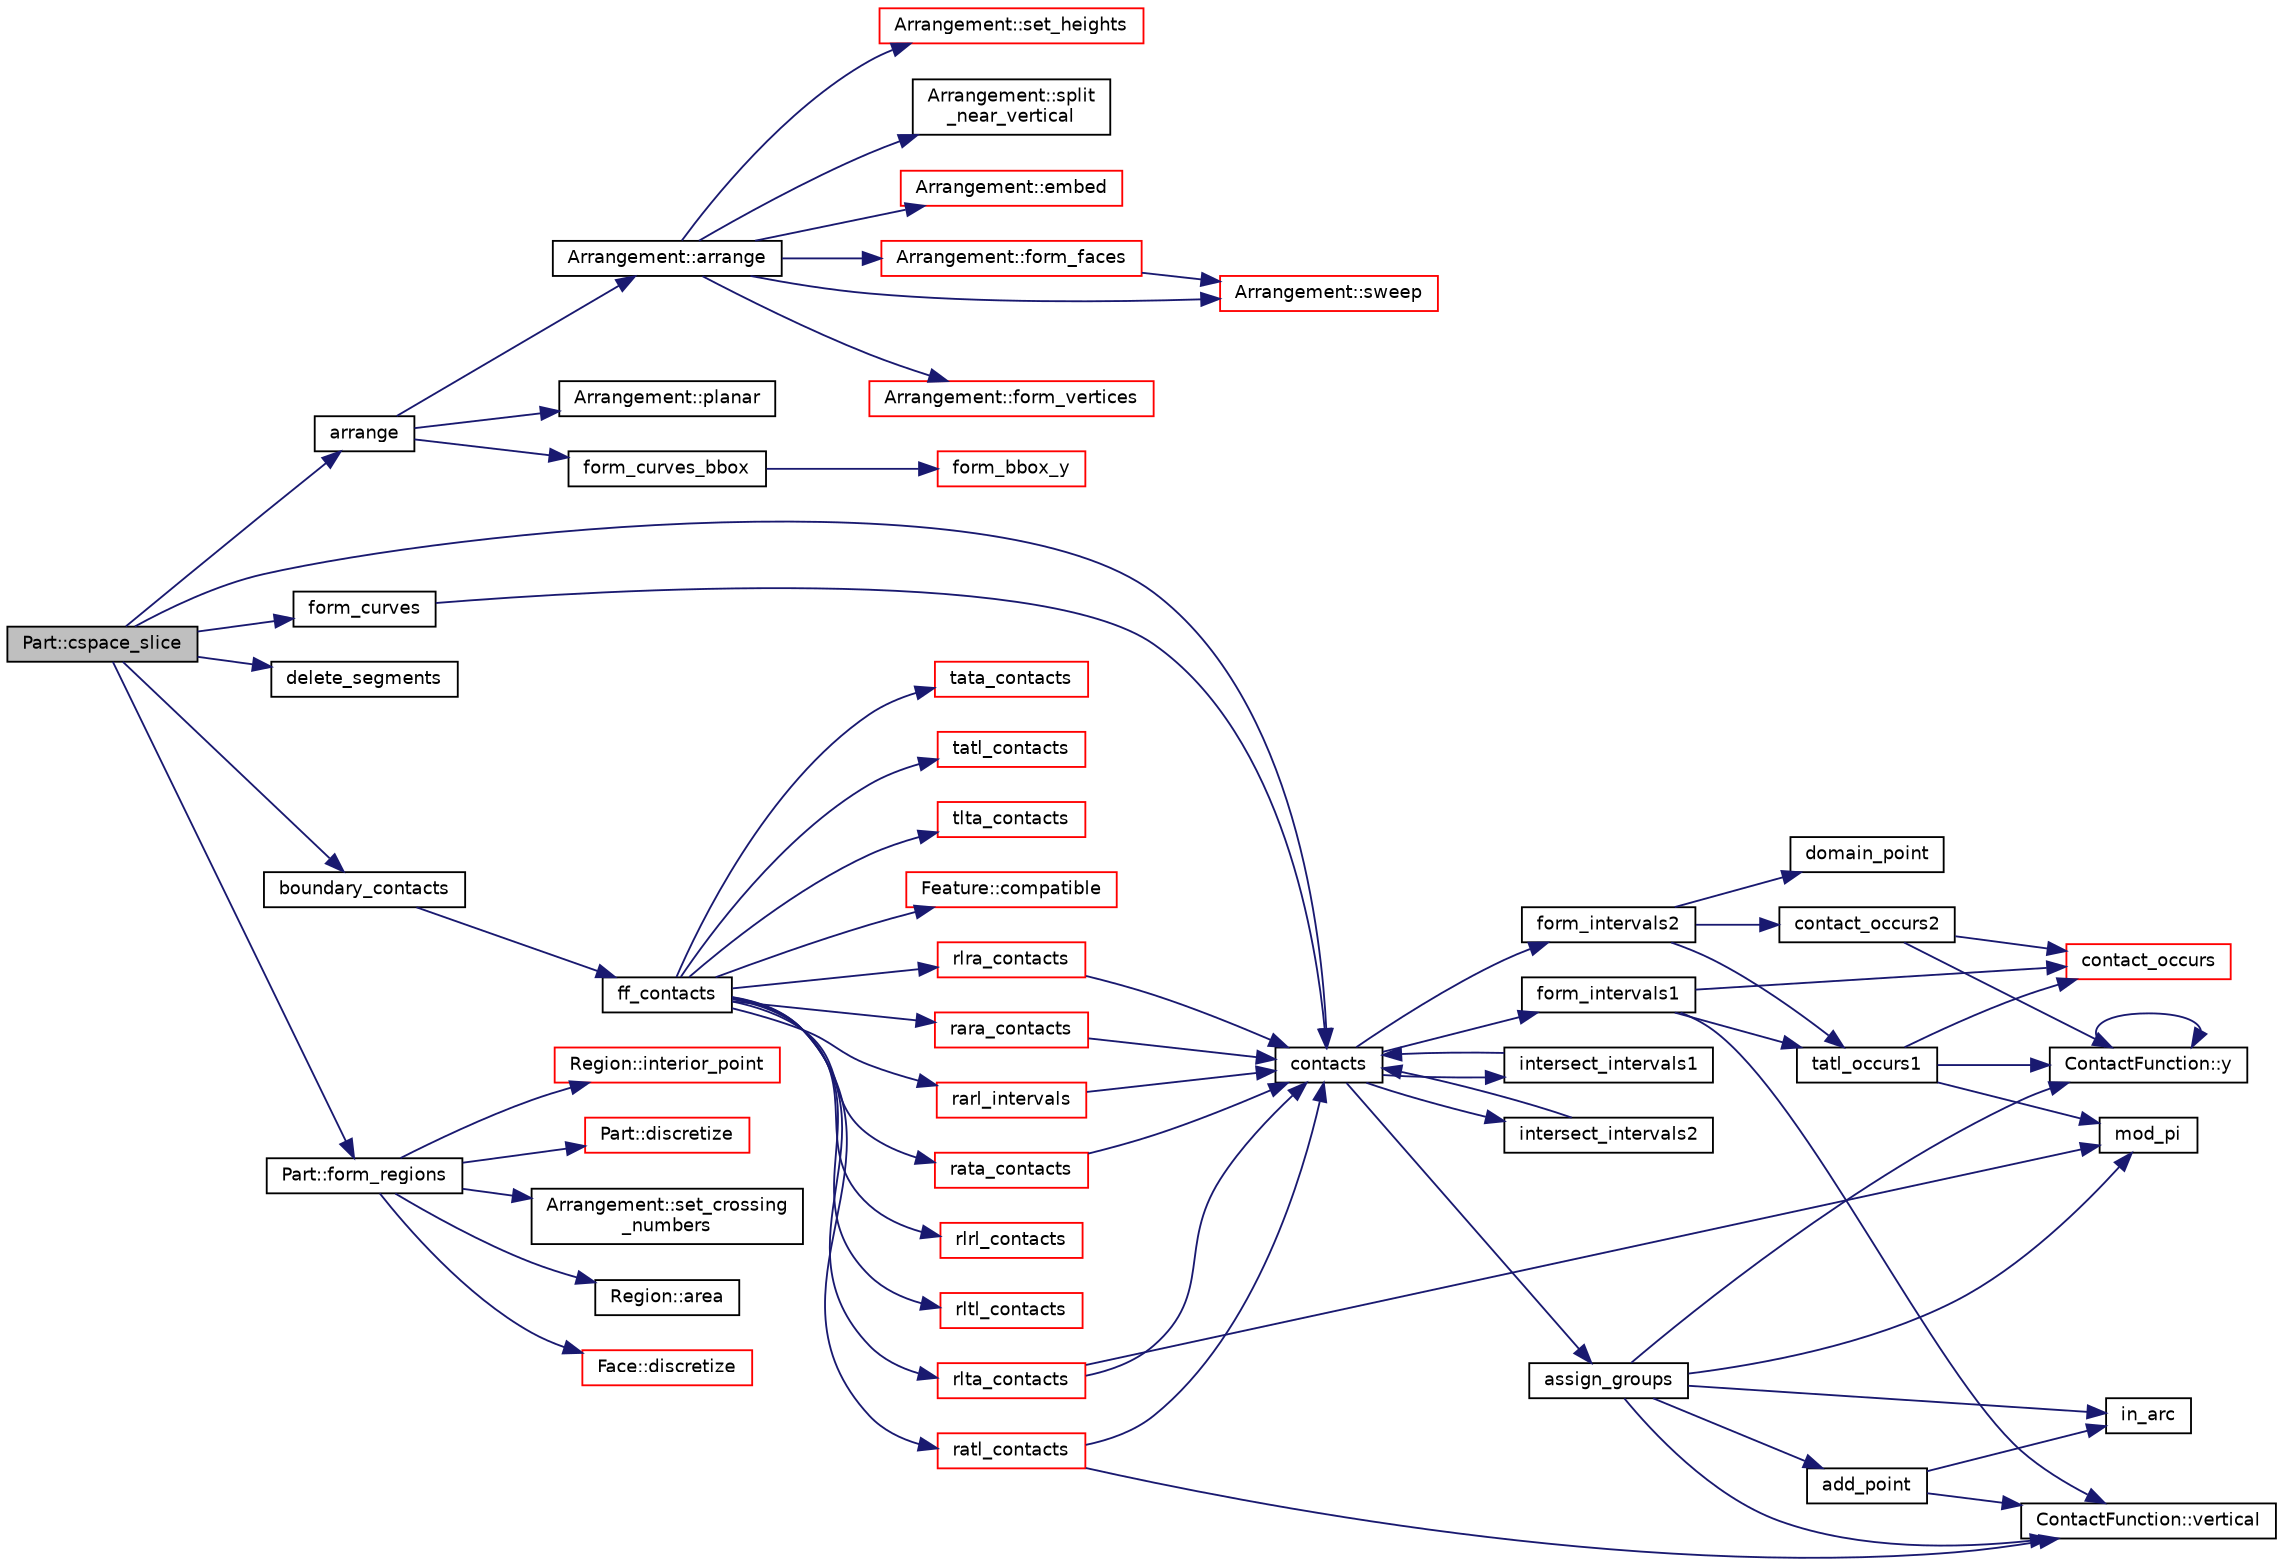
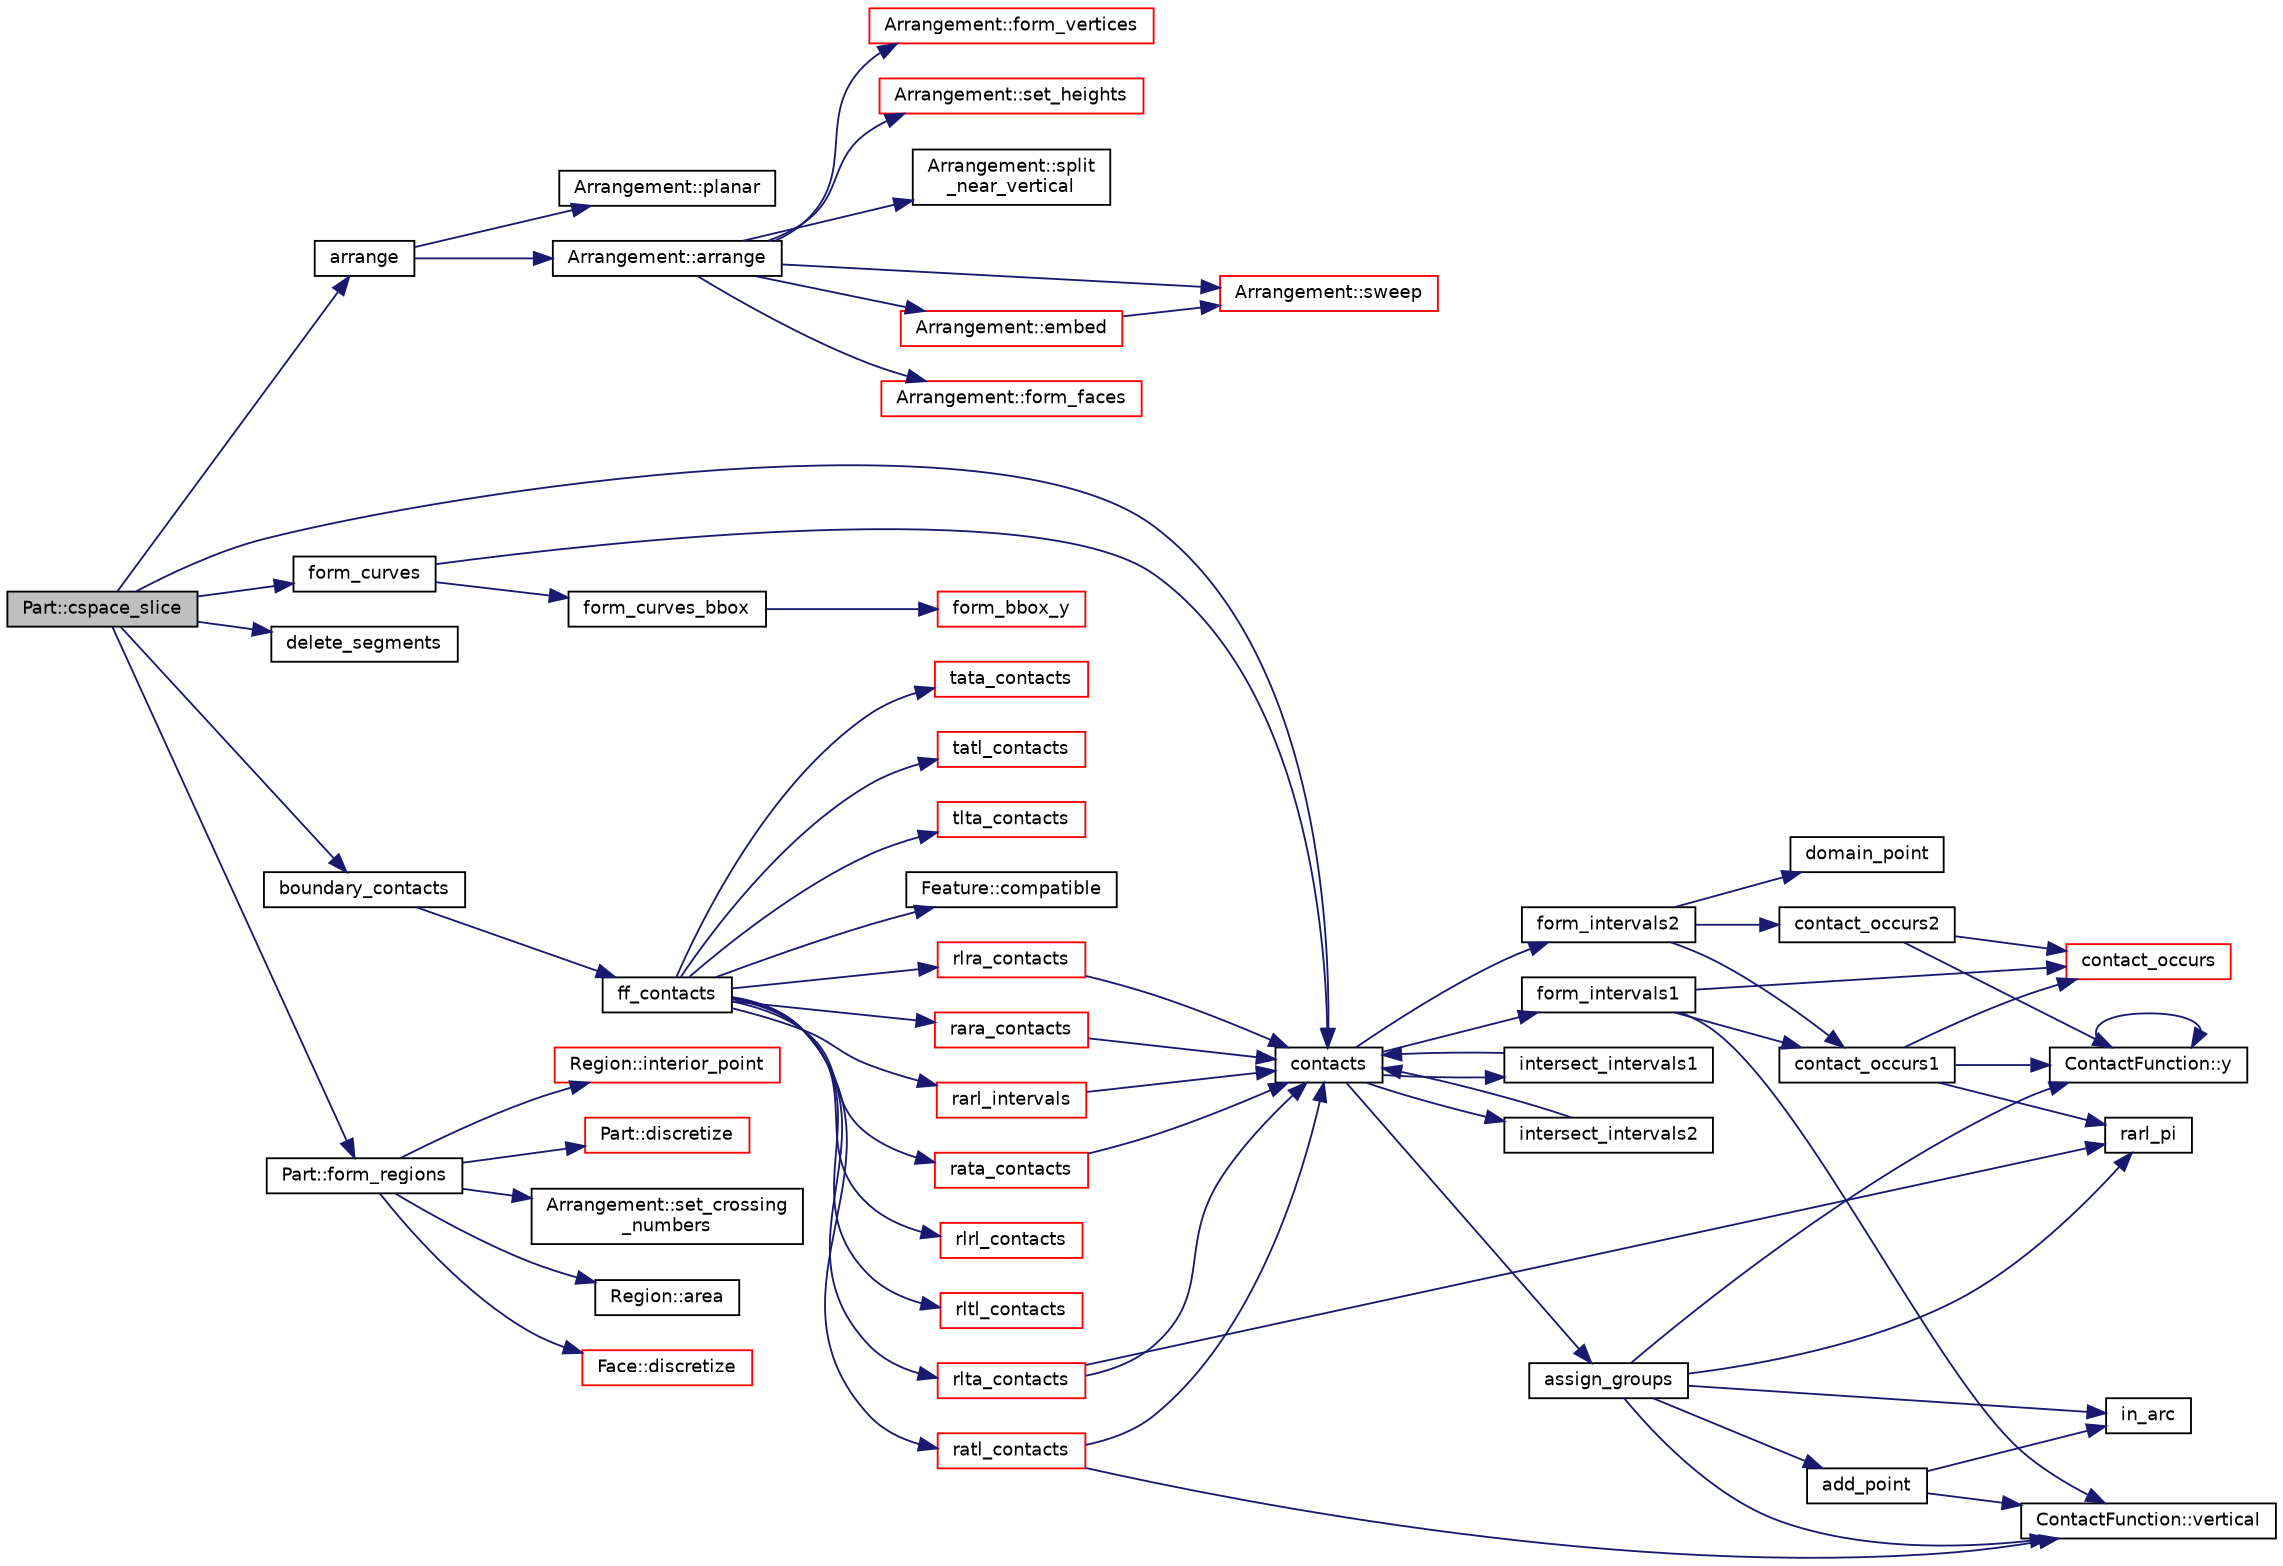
edge "Arrangement::form_faces" -> "Arrangement::sweep": now "Arrangement::embed" -> "Arrangement::sweep"
edge "arrange" -> "form_curves_bbox": now "form_curves" -> "form_curves_bbox"
node "Feature::compatible": color red -> black
node "tatl_occurs1": label "tatl_occurs1" -> "contact_occurs1"
node "mod_pi": label "mod_pi" -> "rarl_pi"
